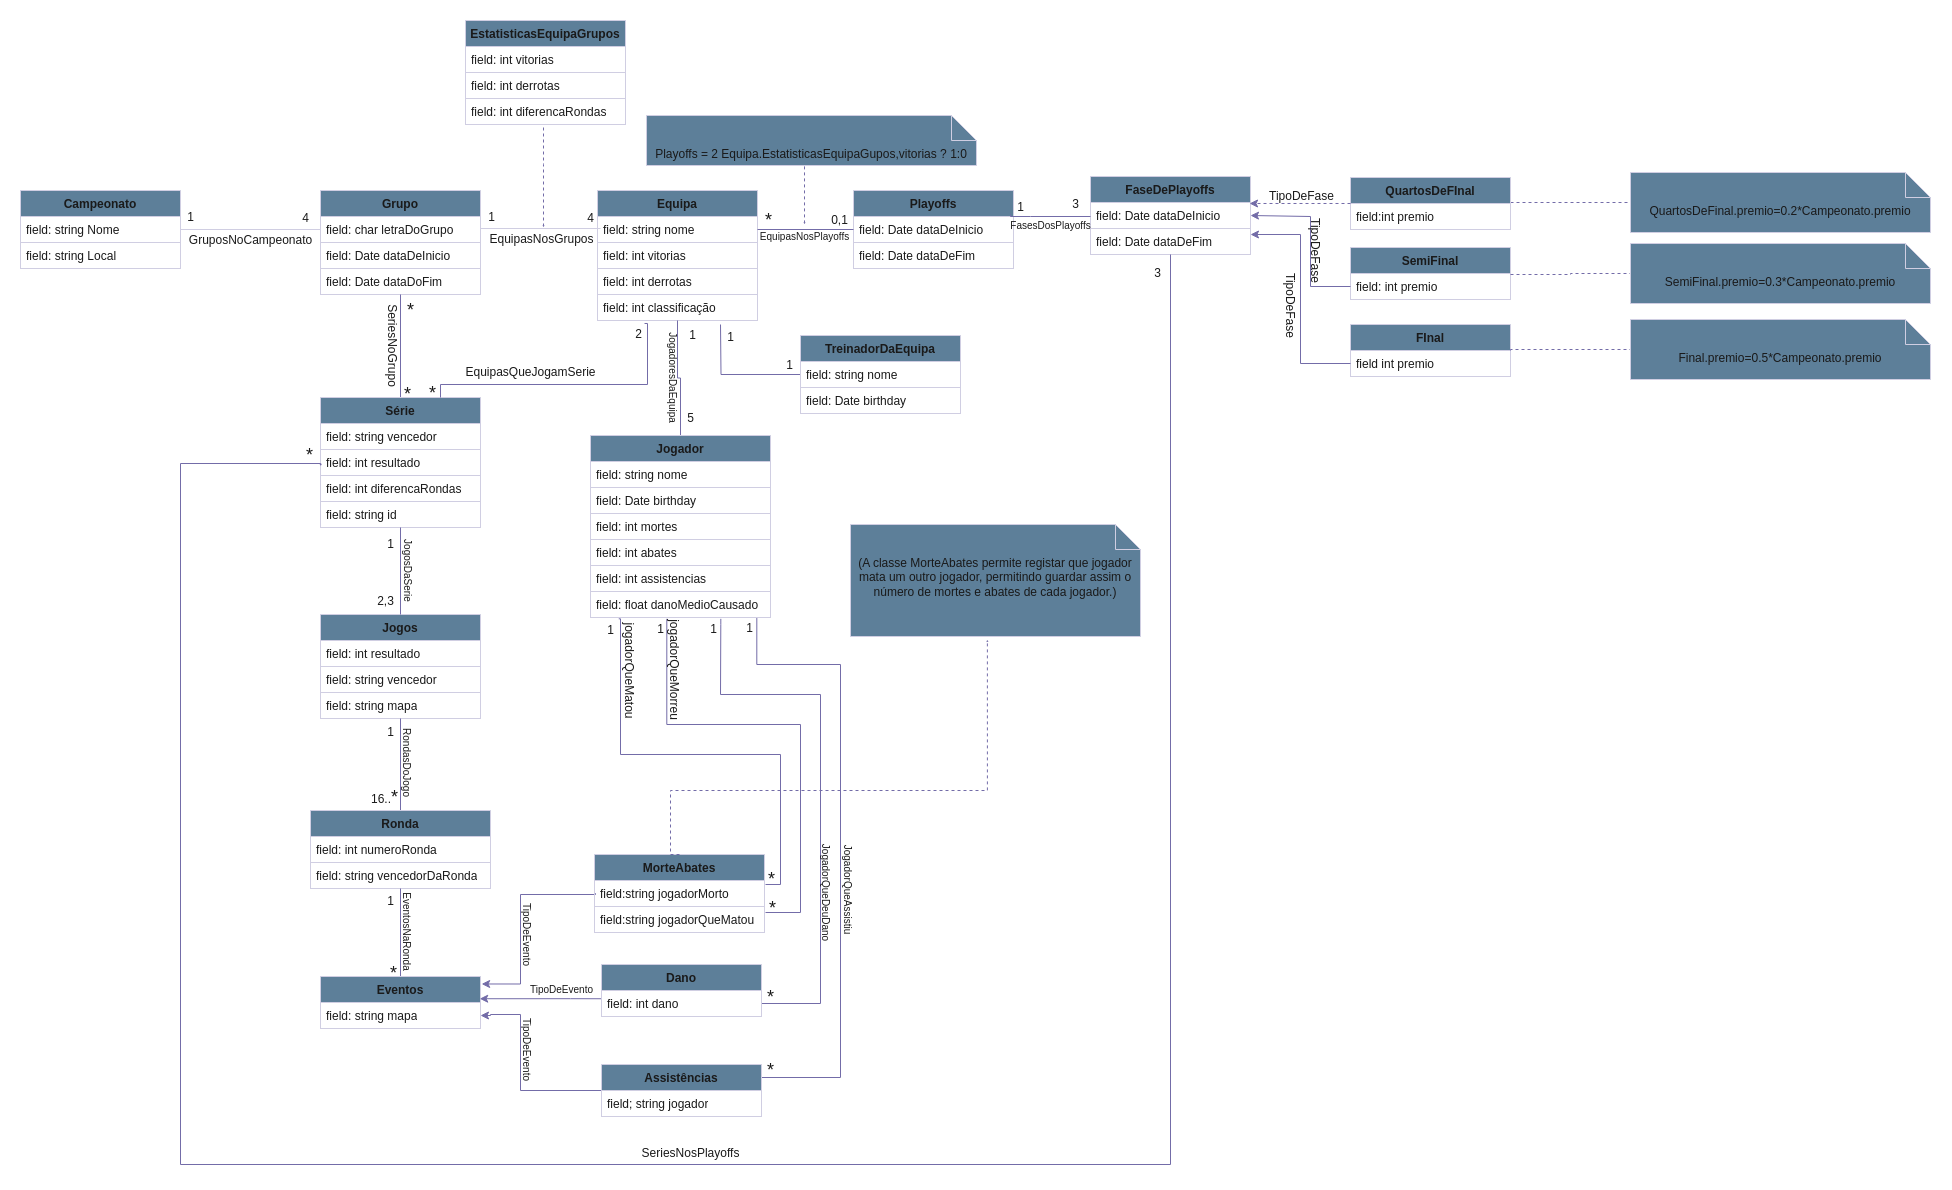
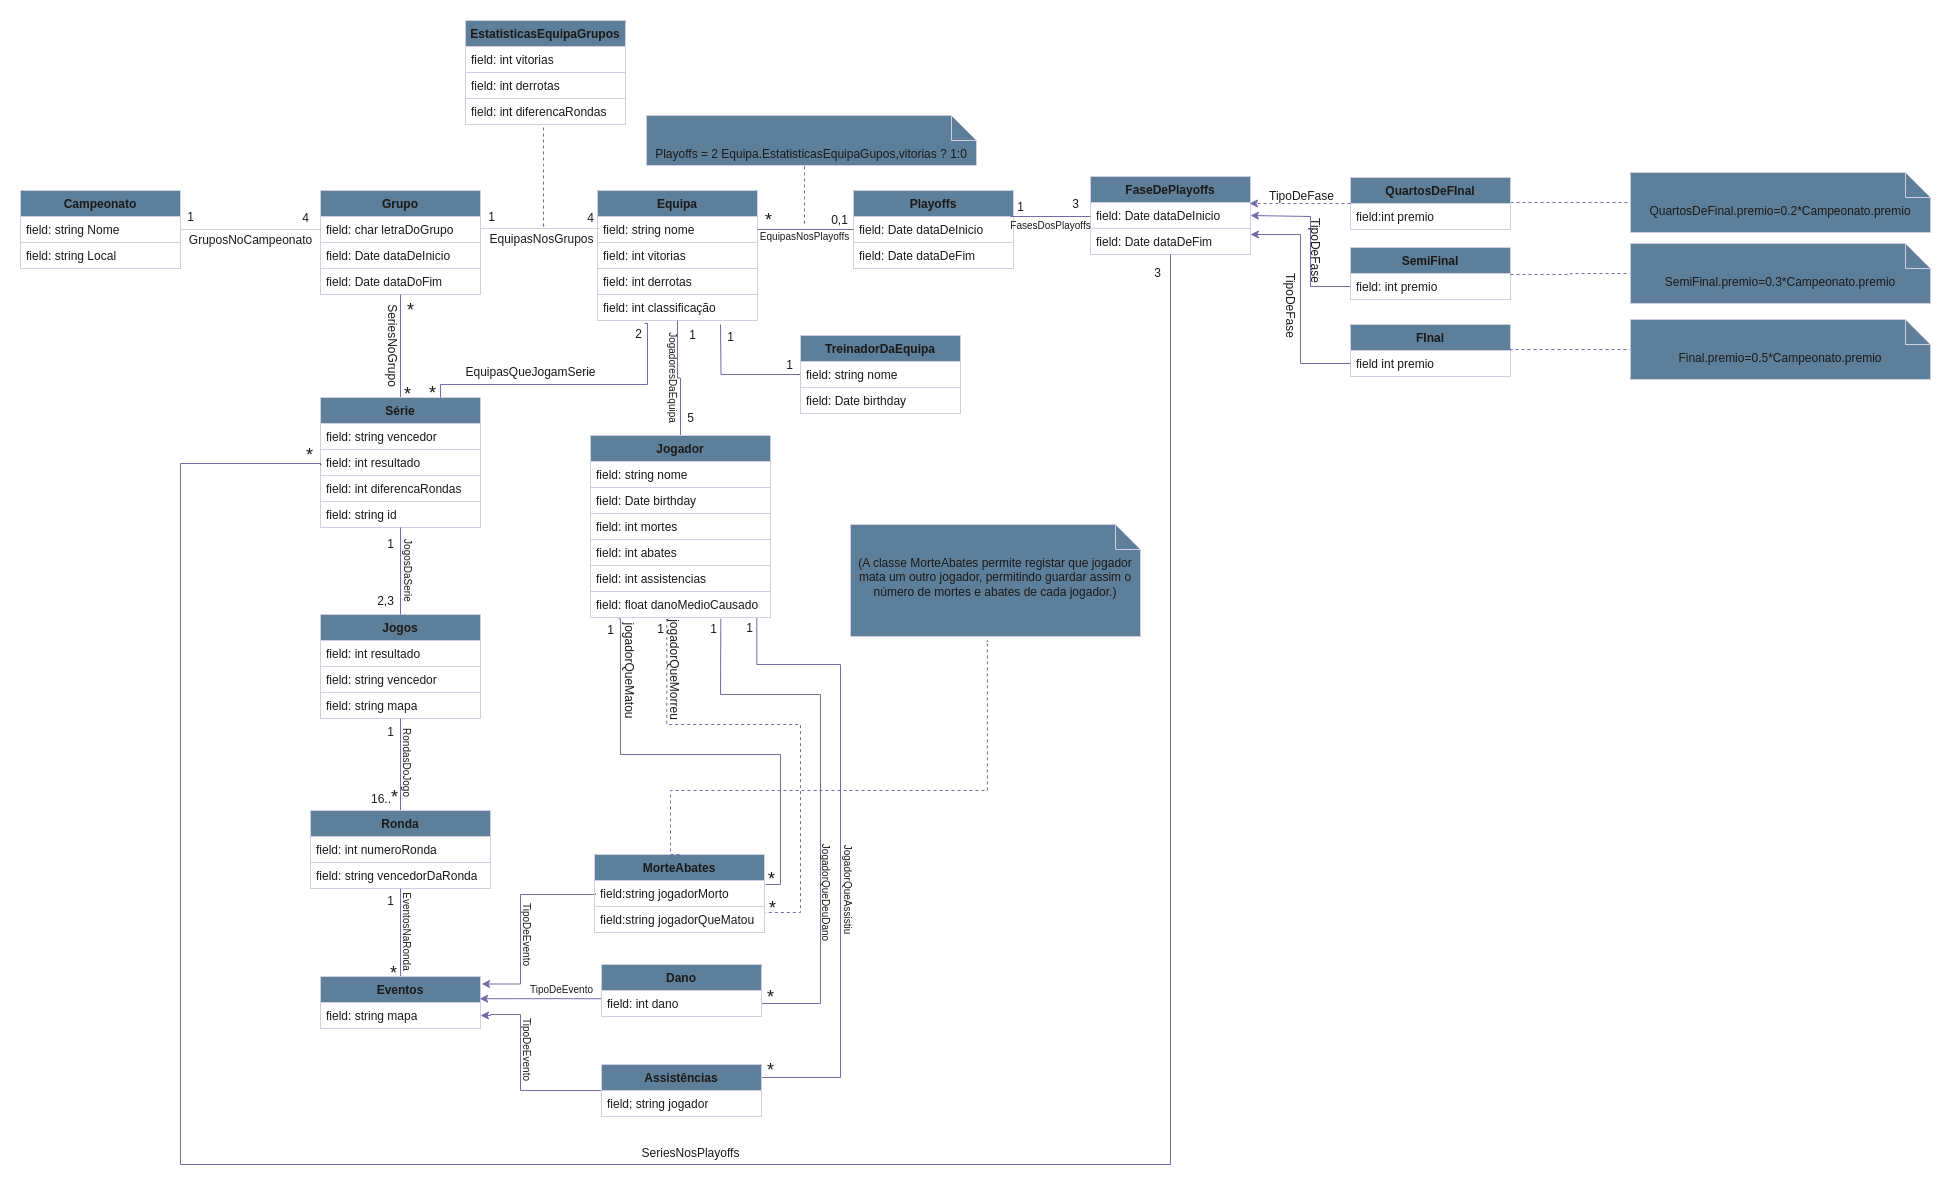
edge "field: float danoMedioCausado" -- "field:string jogadorQueMatou": style solid -> dashed
